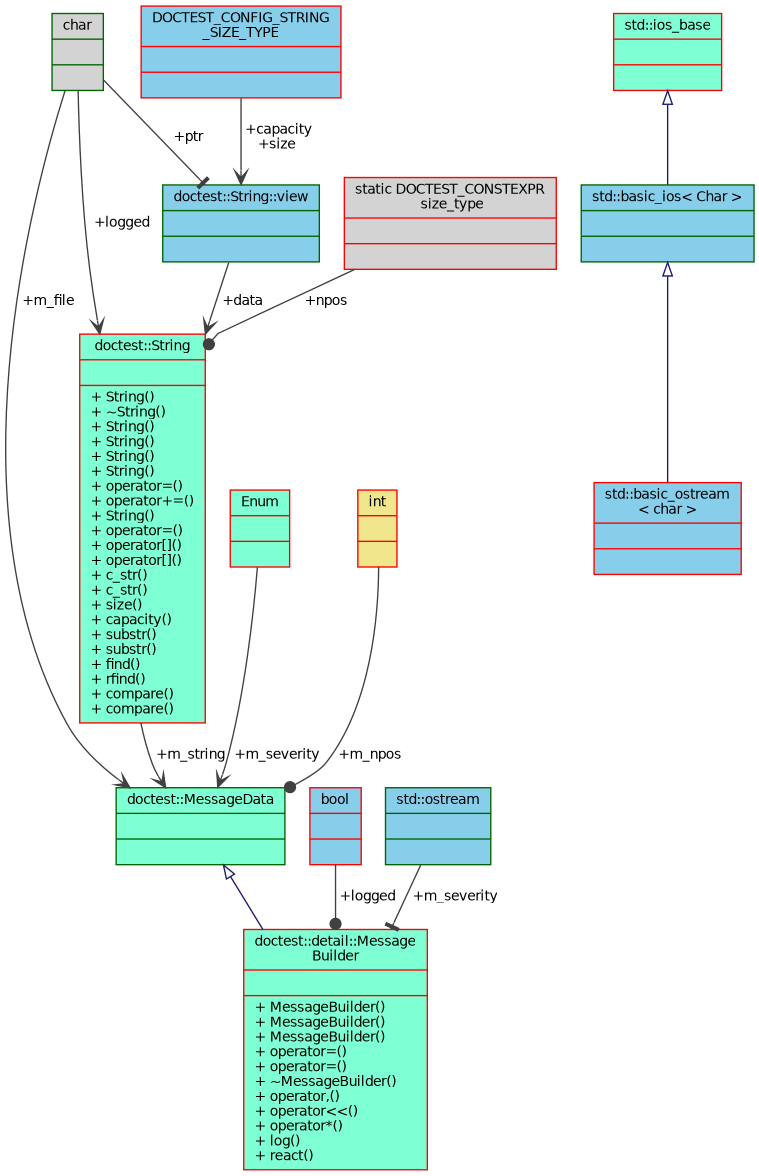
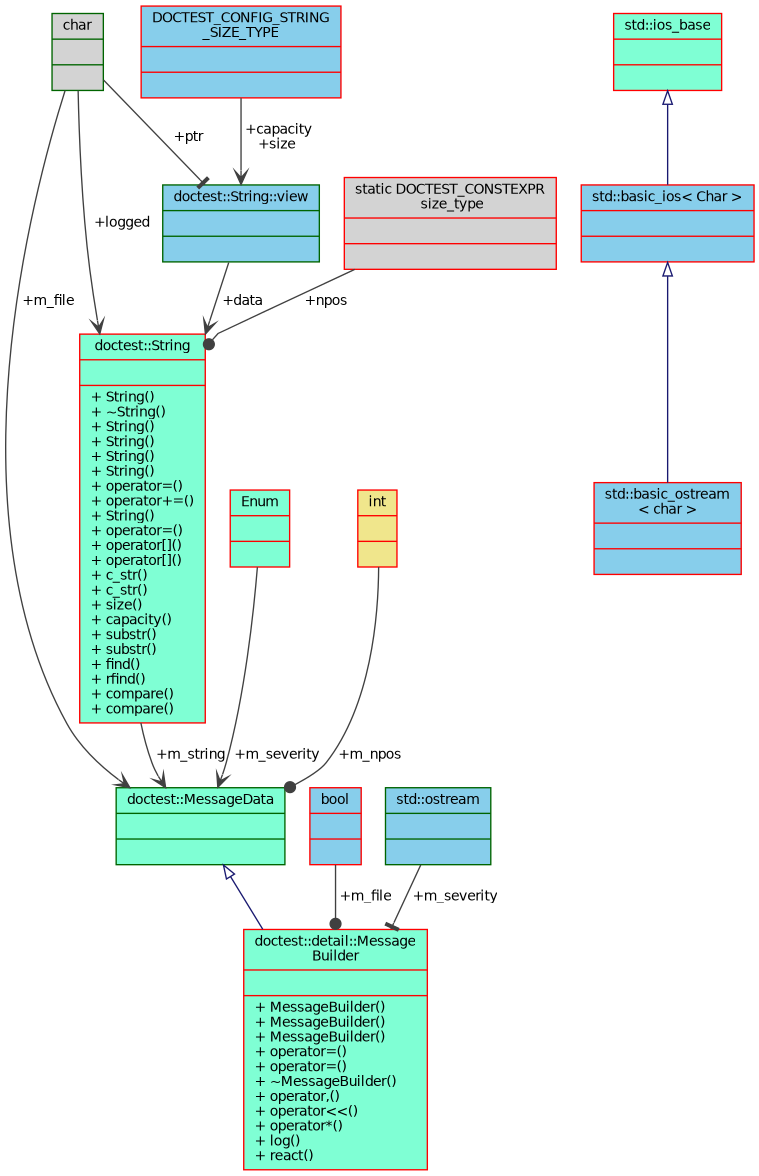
node "std::basic_ios< Char >": color darkgreen -> red
edge "bool" -> "doctest::detail::Message": label " +logged" -> " +m_file"
